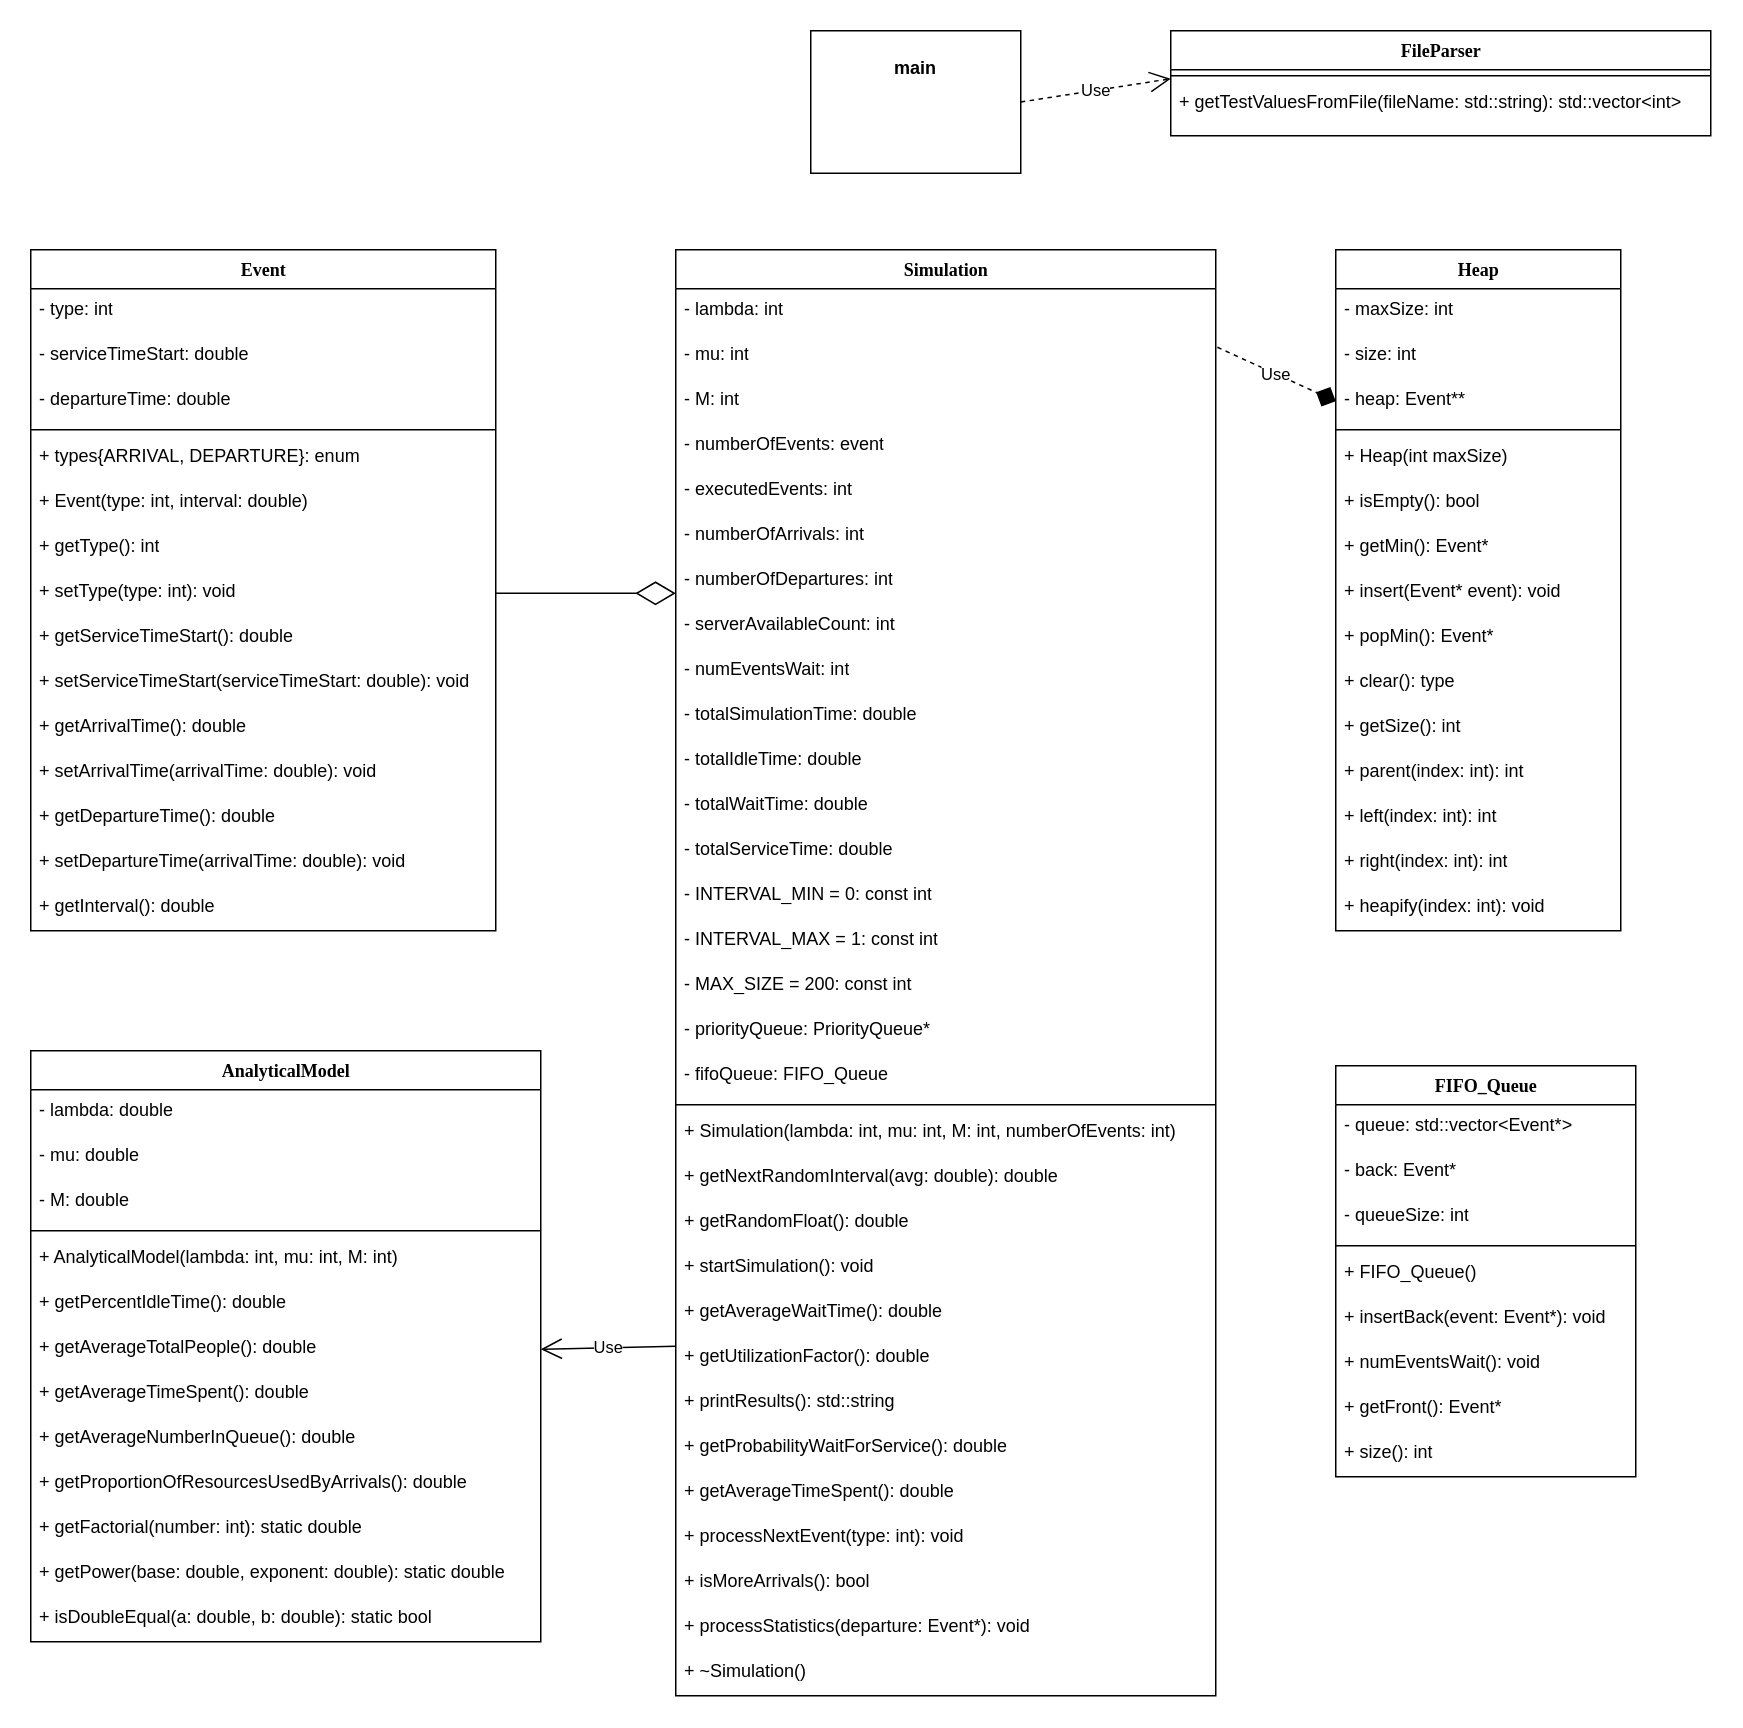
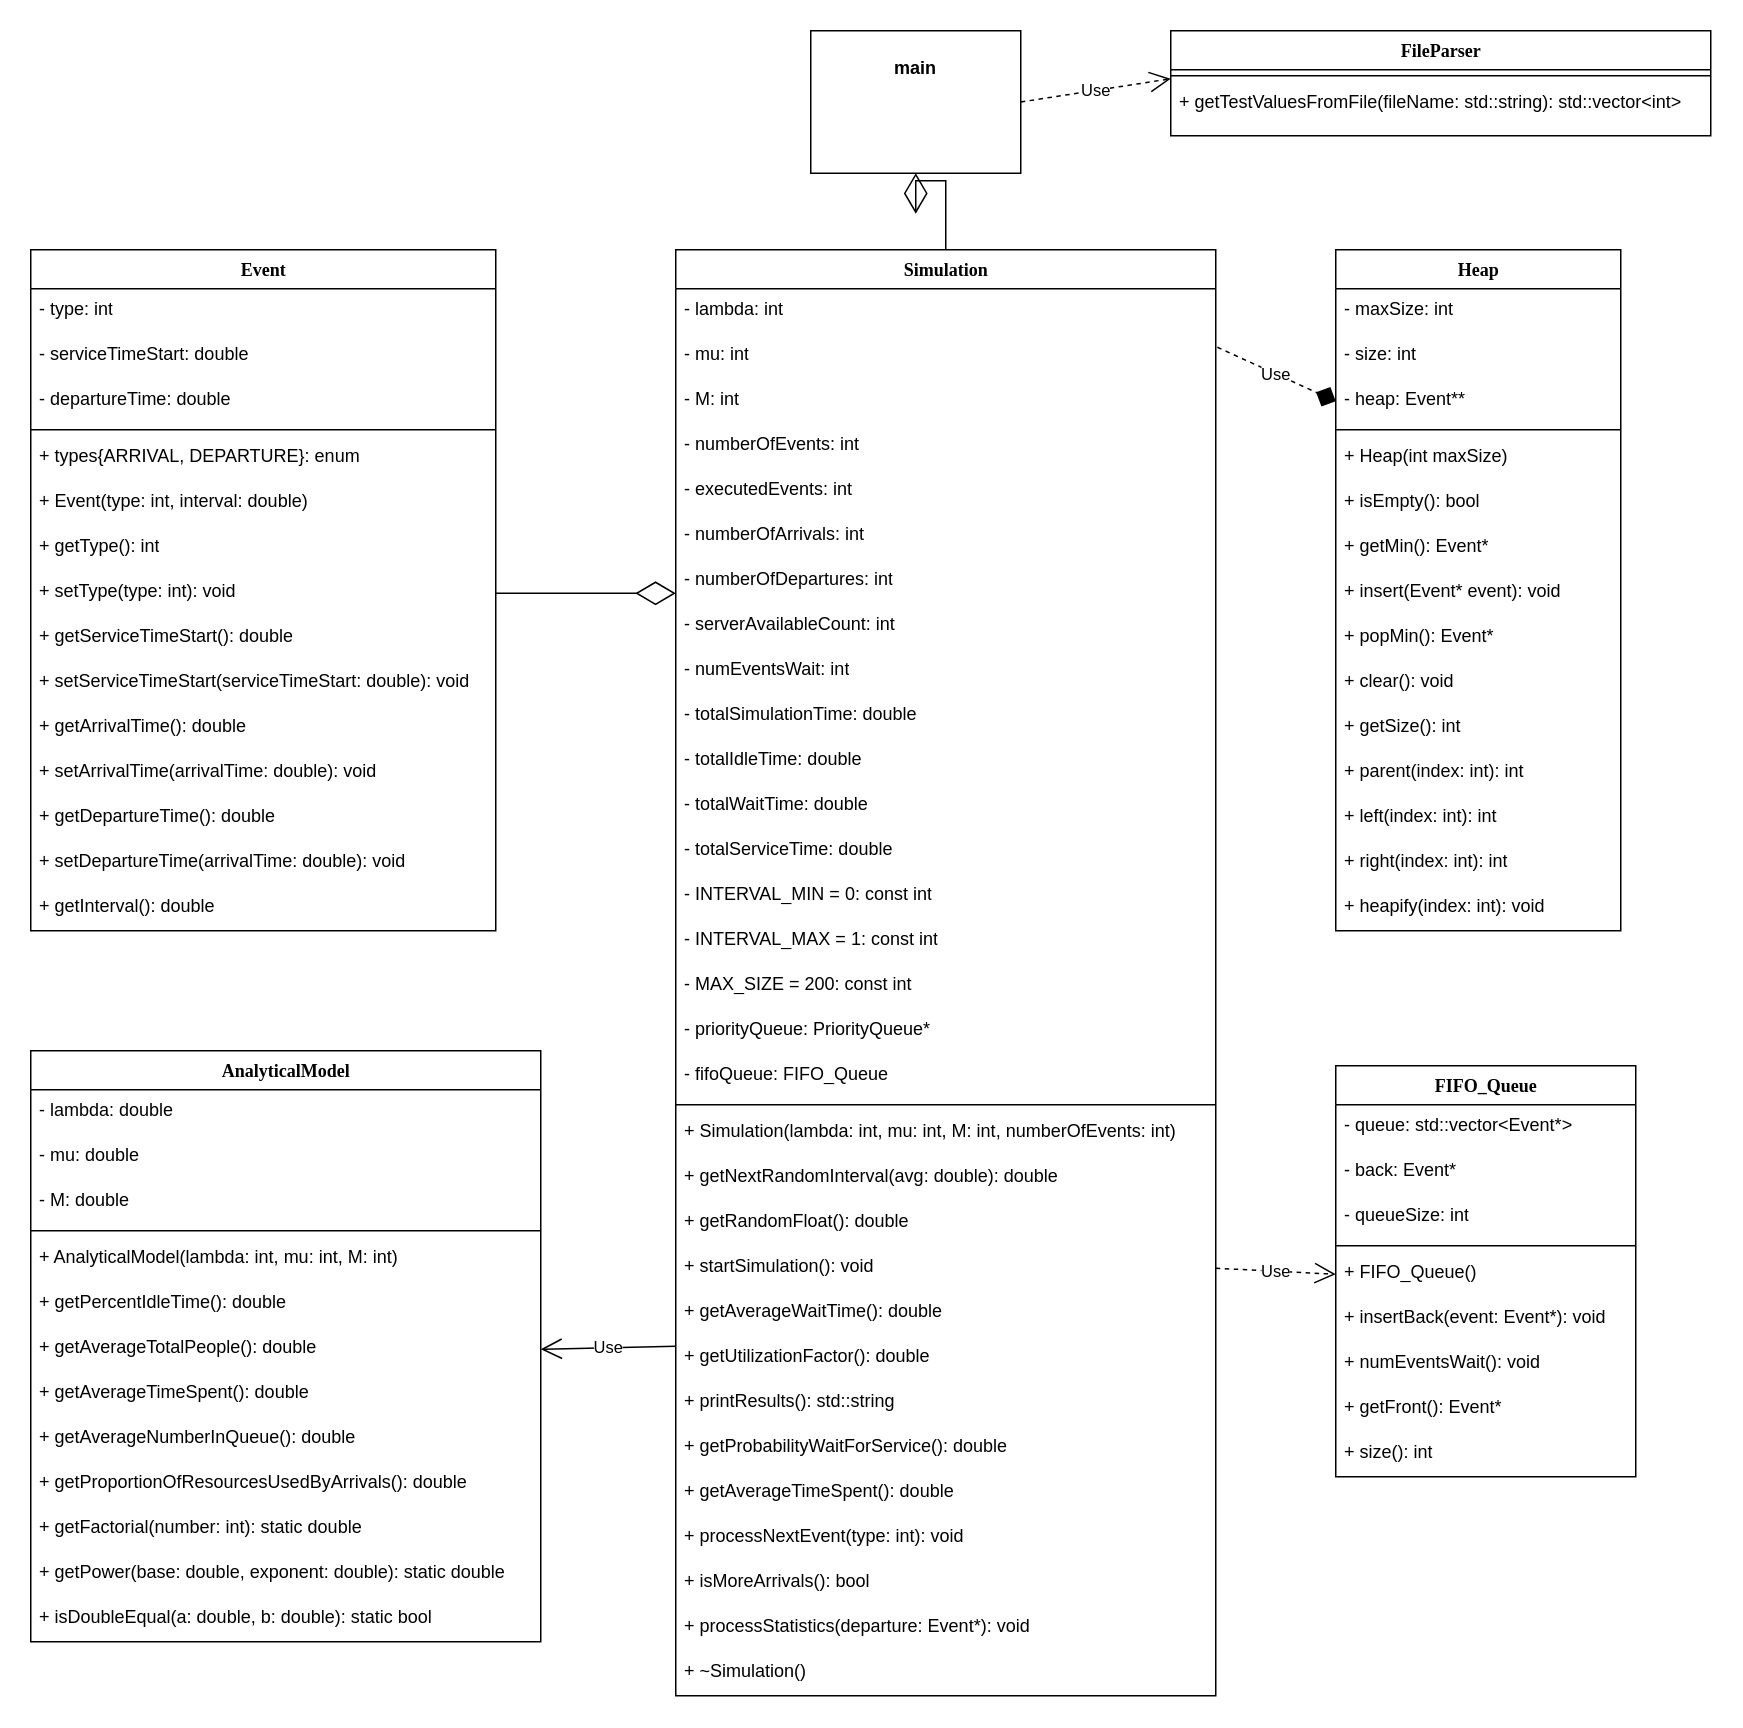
edge "Simulation" -> "main": added
node "- numberOfEvents: event": label "- numberOfEvents: event" -> "- numberOfEvents: int"
node "+ clear(): type": label "+ clear(): type" -> "+ clear(): void"
edge "+ startSimulation(): void" -> "+ FIFO_Queue()": added, label "Use"
